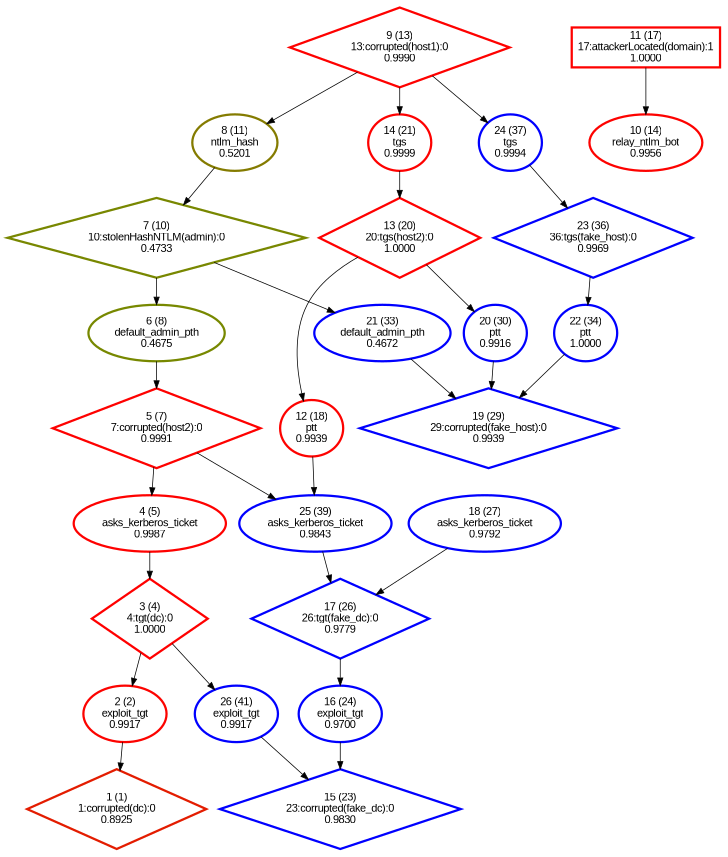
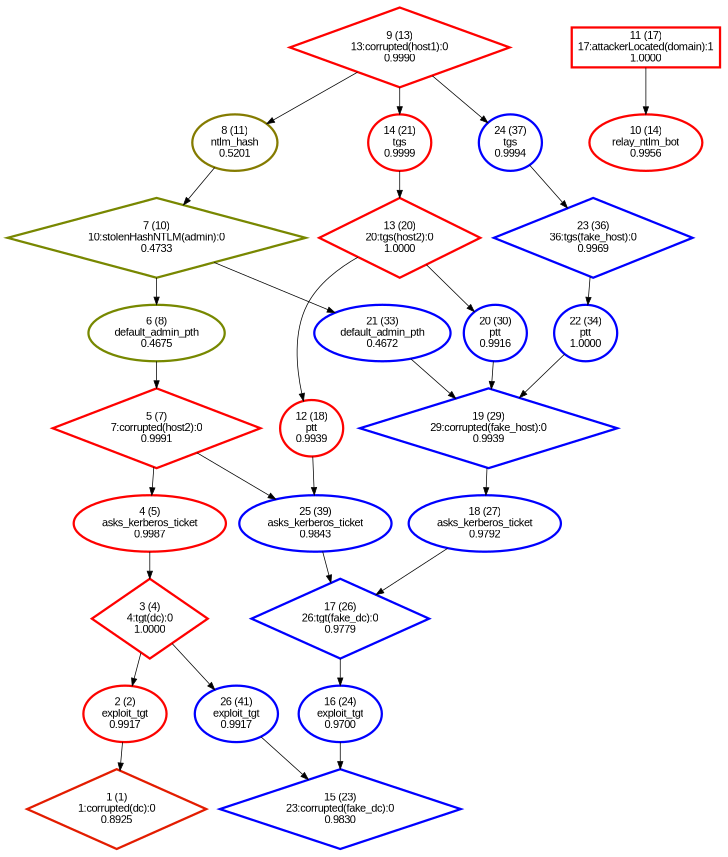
edge "19 (29) 29:corrupted(fake_host):0 0.9939" -> "18 (27) asks_kerberos_ticket 0.9792": added
